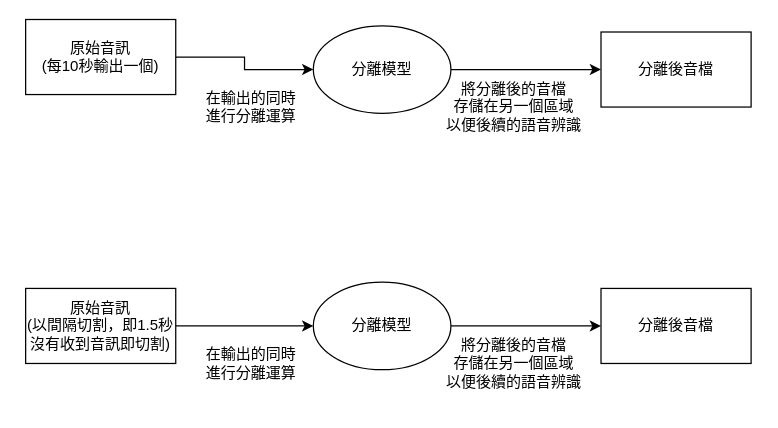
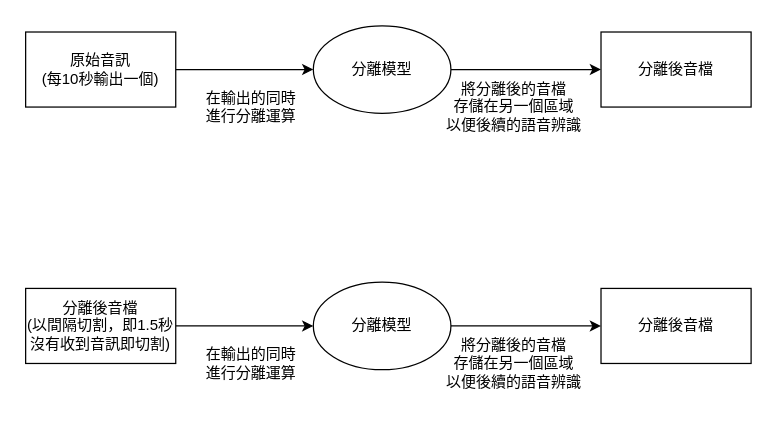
node "原始音訊 (每10秒輸出一個)": moved (101, 57) -> (101, 69)
node "原始音訊 (以間隔切割，即1.5秒沒有收到音訊即切割)": label "原始音訊 (以間隔切割，即1.5秒沒有收到音訊即切割)" -> "分離後音檔 (以間隔切割，即1.5秒沒有收到音訊即切割)"
